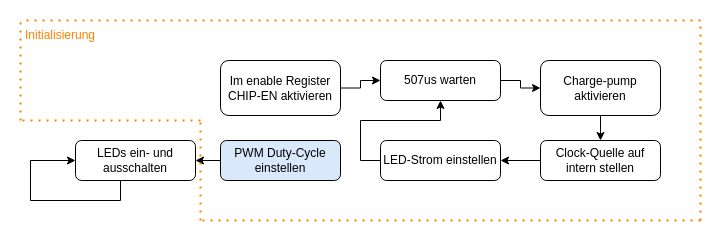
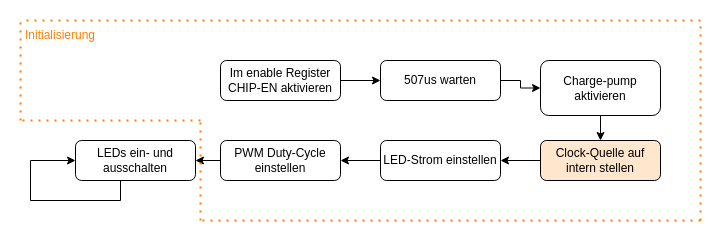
node "Im enable Register CHIP-EN aktivieren": size 120x55 -> 120x40
edge "LED-Strom einstellen" -> "507us warten": now "LED-Strom einstellen" -> "PWM Duty-Cycle einstellen"
node "PWM Duty-Cycle einstellen": fillcolor #dae8fc -> #ffffff
node "Clock-Quelle auf intern stellen": fillcolor #ffffff -> #ffe6cc
